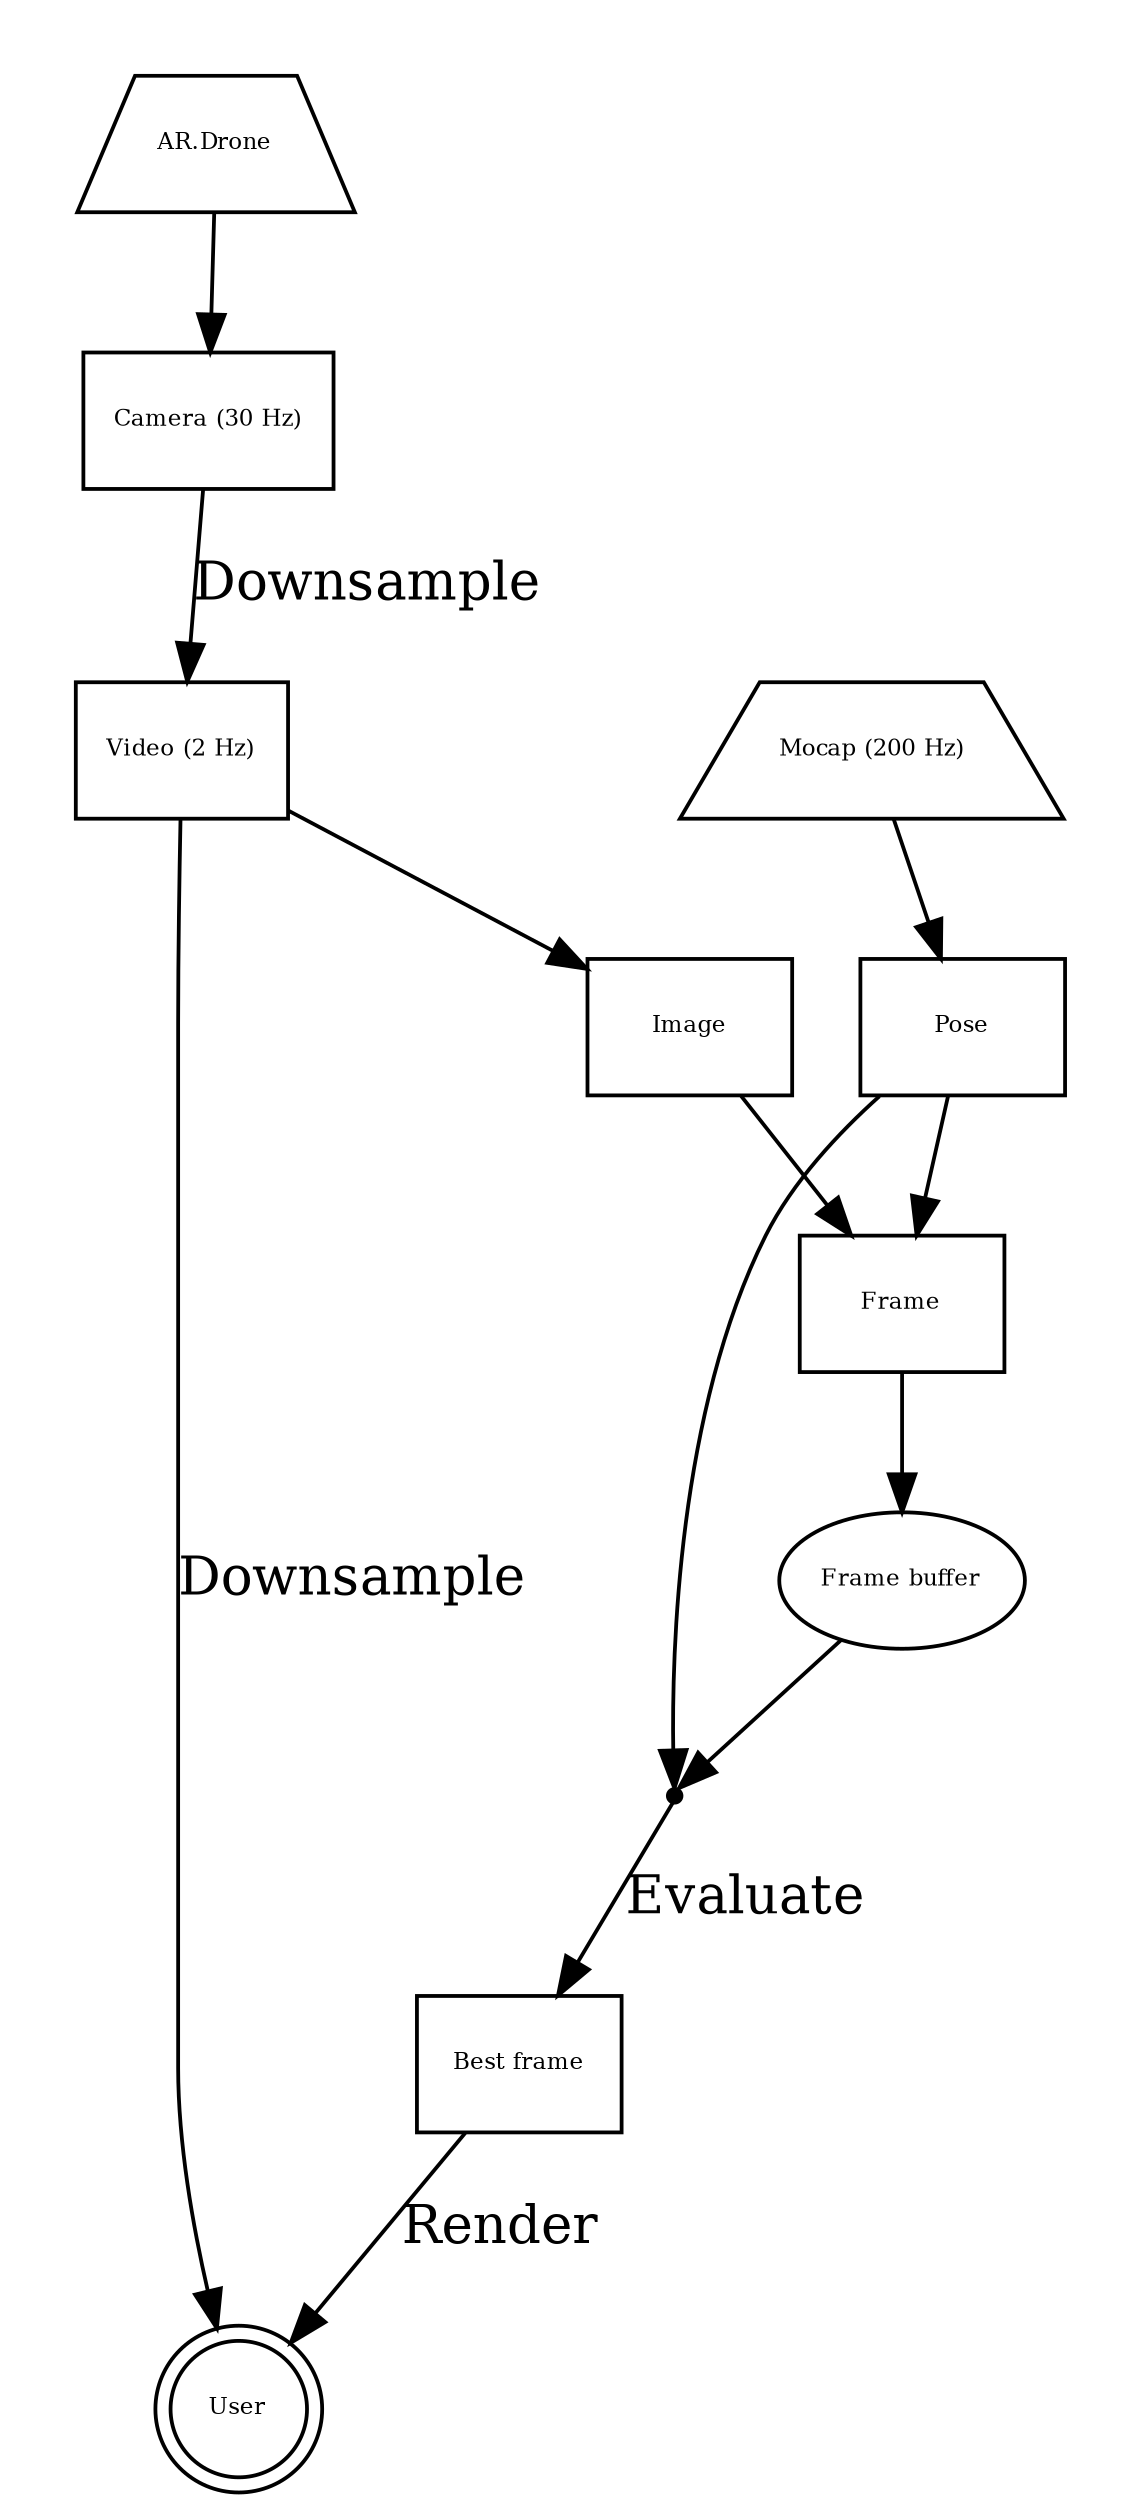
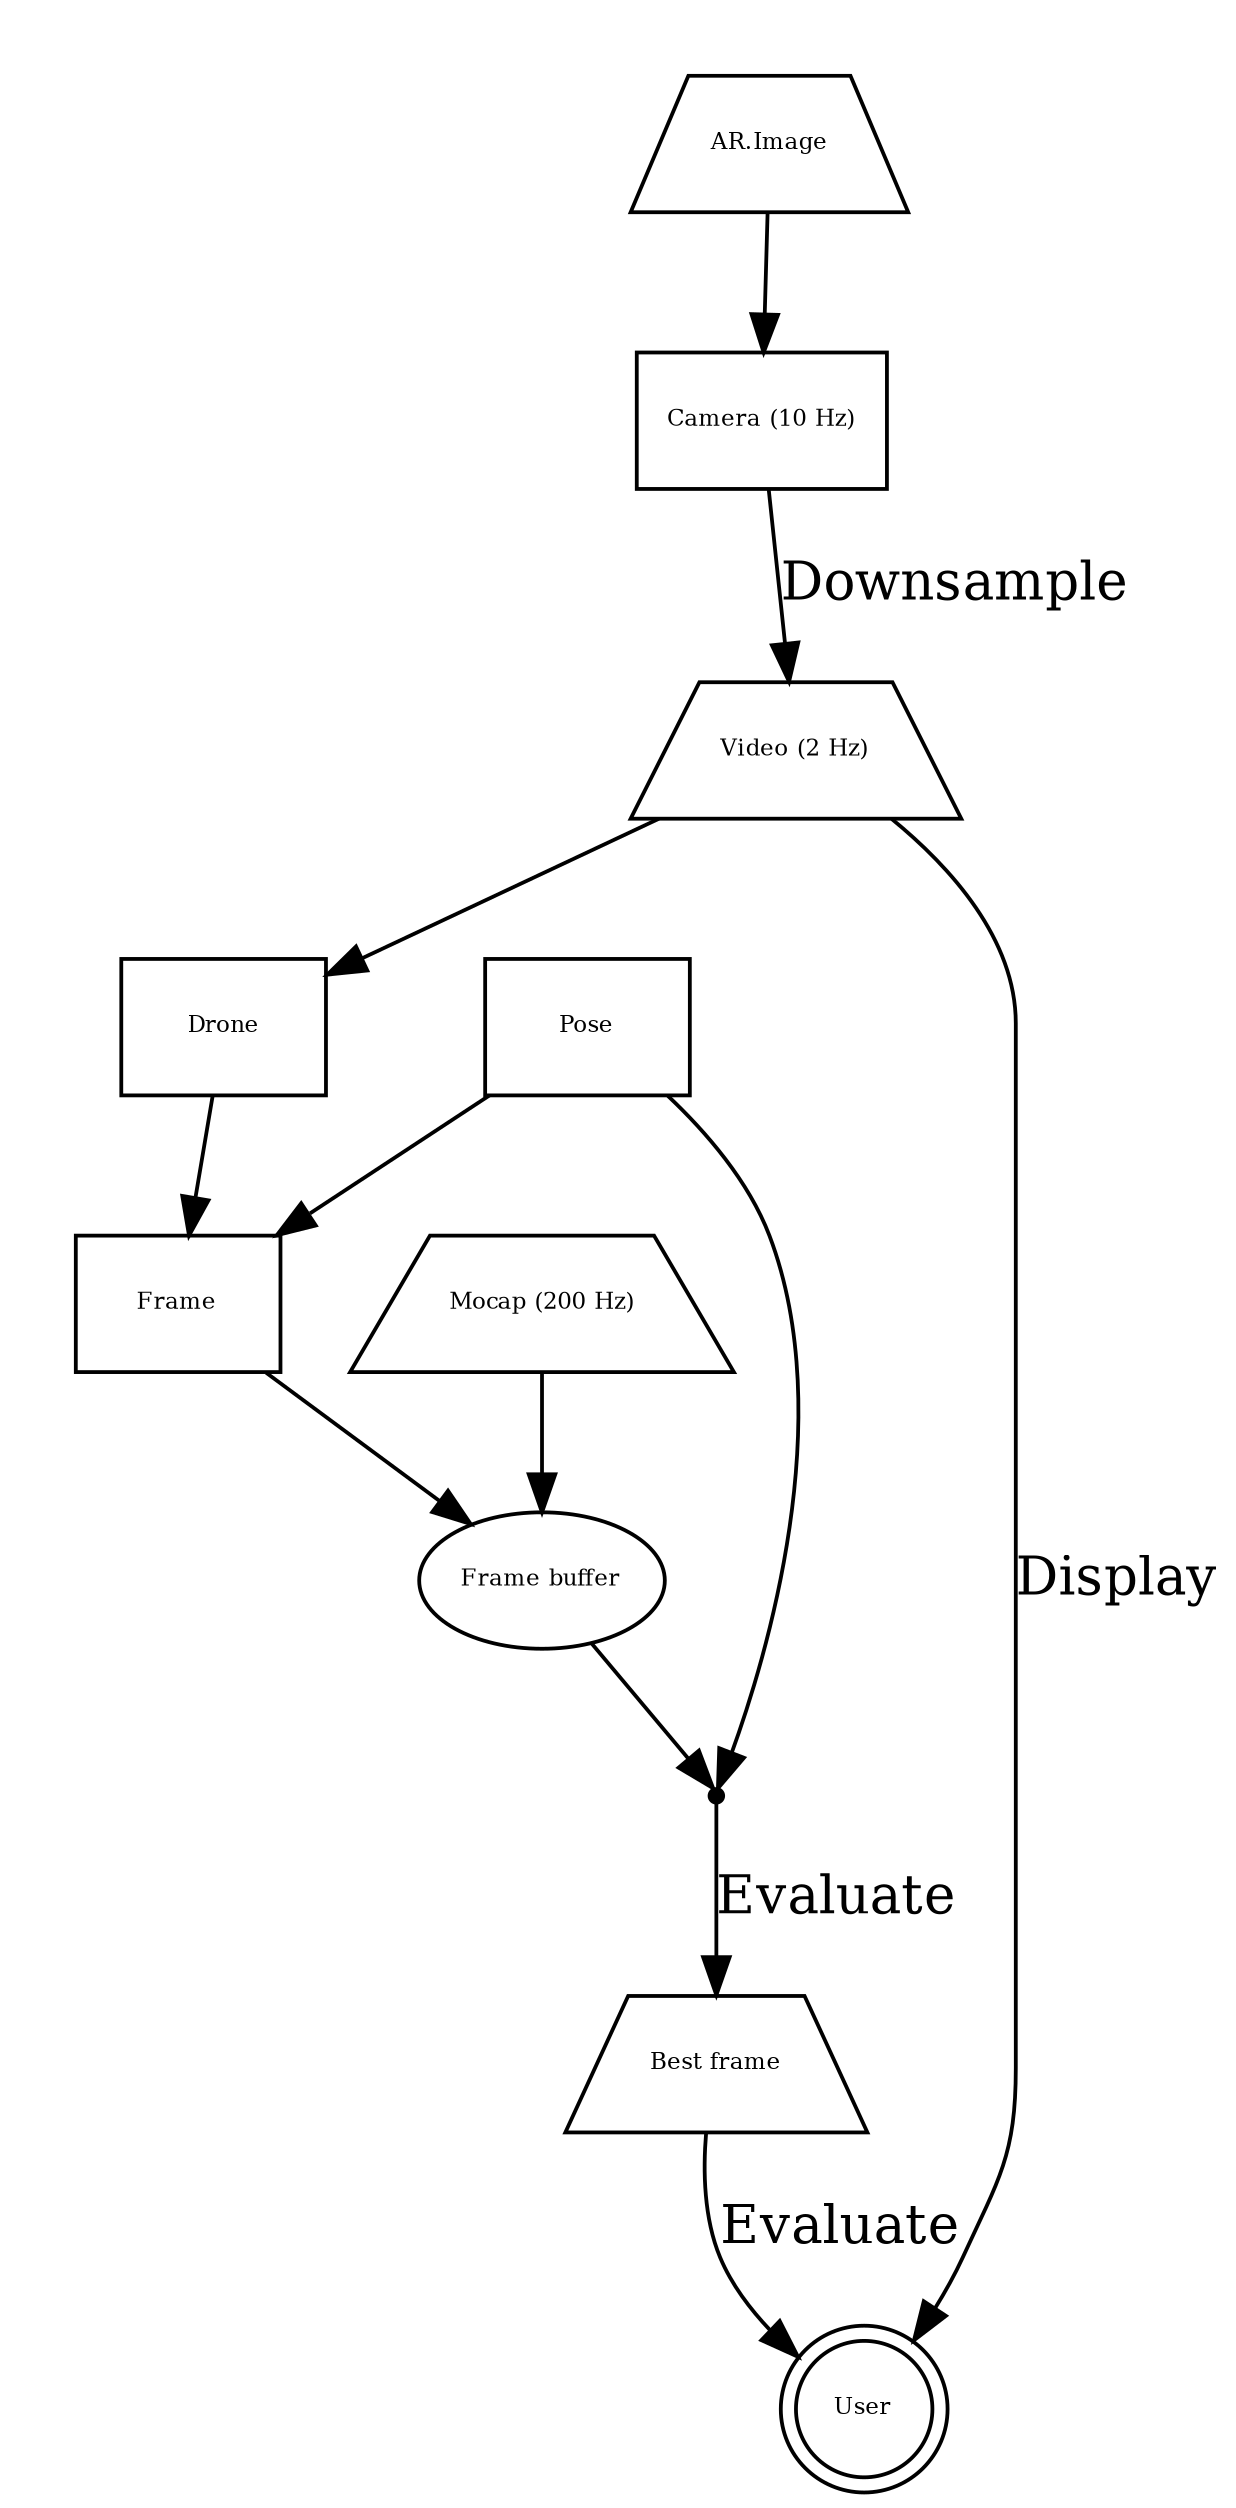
node "AR.Drone": label "AR.Drone" -> "AR.Image"
node "Camera (30 Hz)": label "Camera (30 Hz)" -> "Camera (10 Hz)"
node "Video (2 Hz)": shape box -> trapezium
edge "Mocap (200 Hz)" -> "Pose": now "Mocap (200 Hz)" -> "Frame buffer"
node "Image": label "Image" -> "Drone"
edge "Video (2 Hz)" -> "User": label "Downsample" -> "Display"
node "Best frame": shape box -> trapezium
edge "Best frame" -> "User": label "Render" -> "Evaluate"
